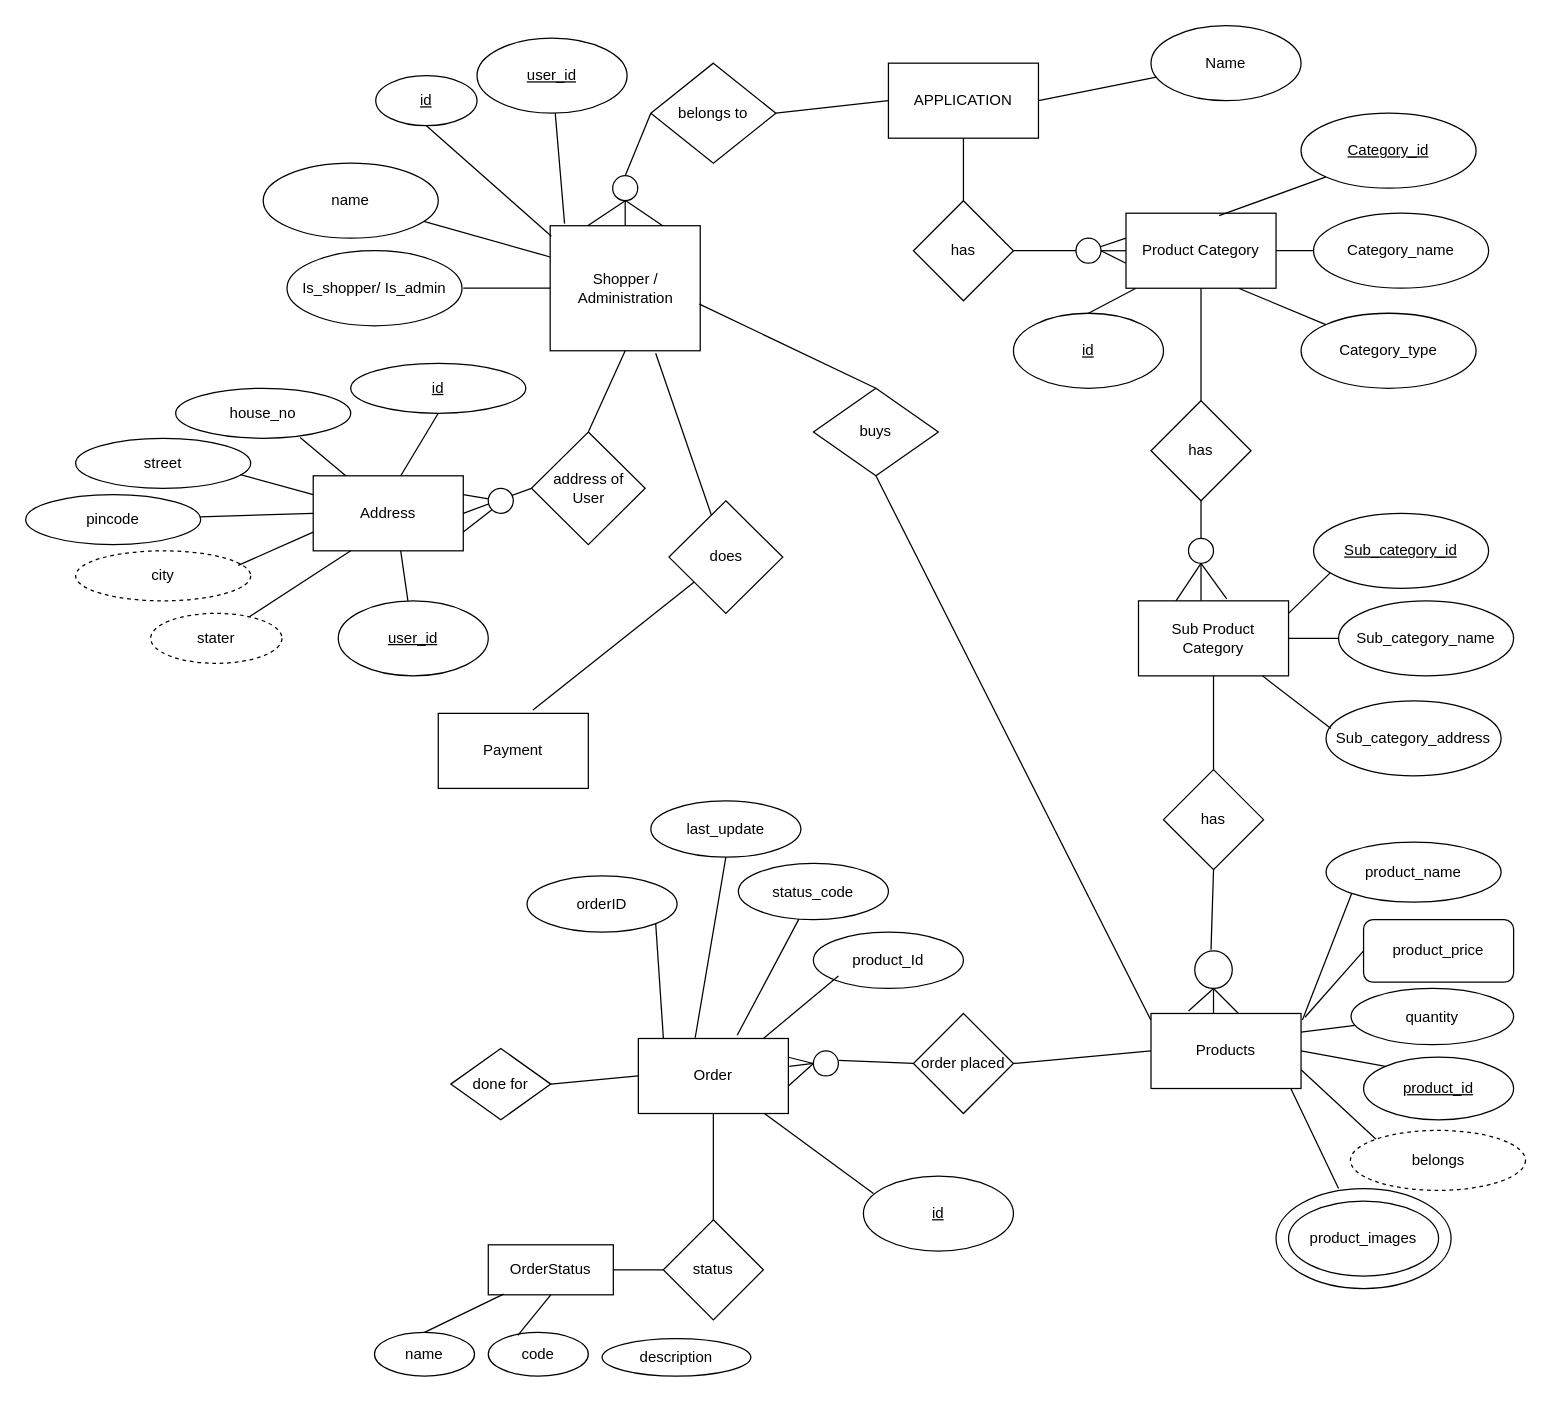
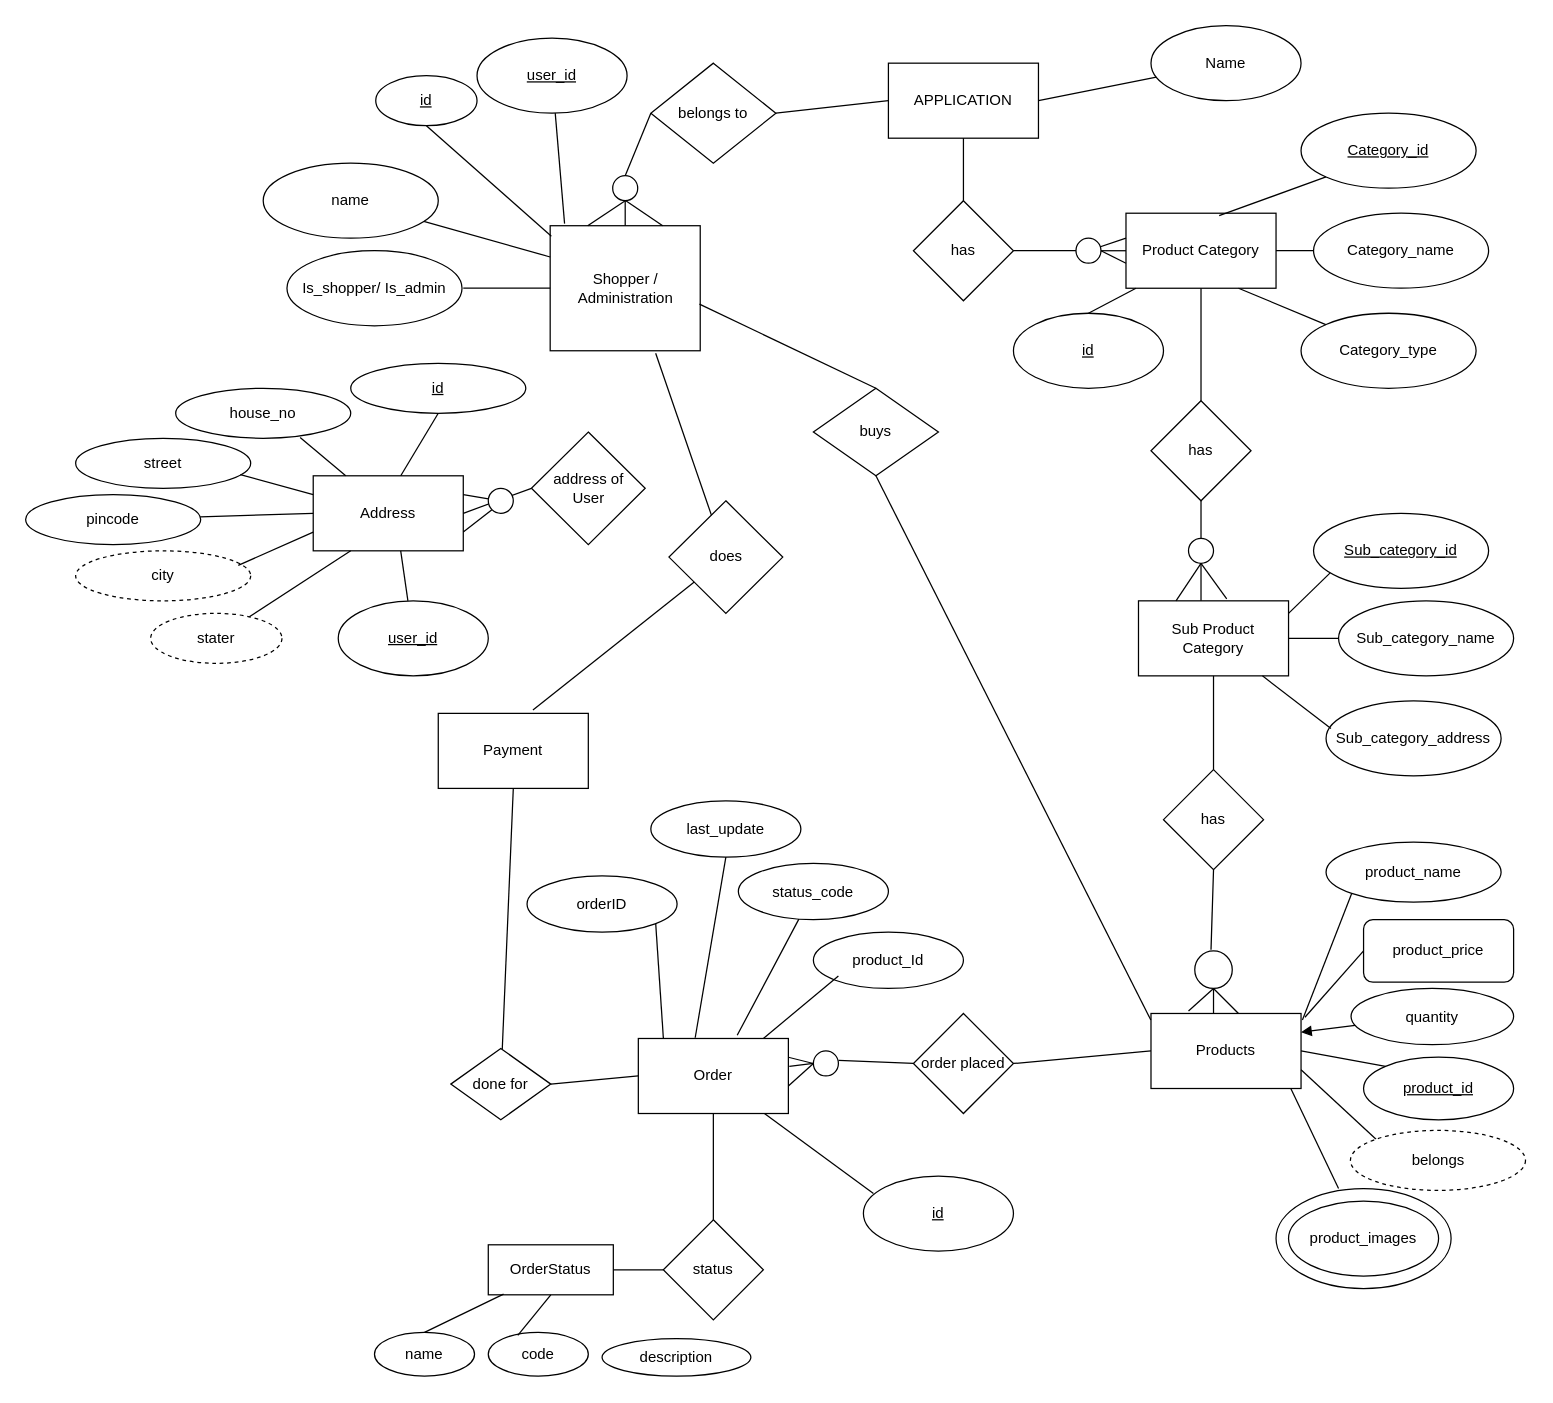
edge "Shopper / Administration" -- "address of User": removed
edge "Payment" -- "done for": added
edge "quantity" -- "Products": arrowhead none -> block
